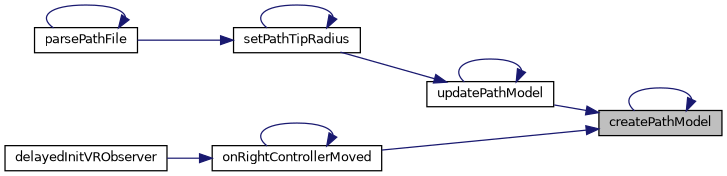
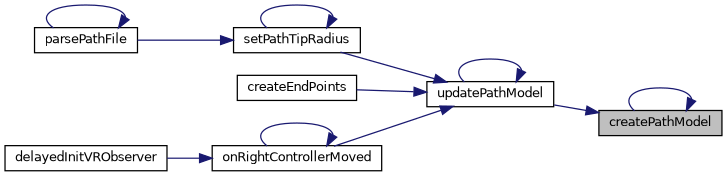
node "createEndPoints": added
edge "onRightControllerMoved" -> "createPathModel": now "onRightControllerMoved" -> "updatePathModel"
